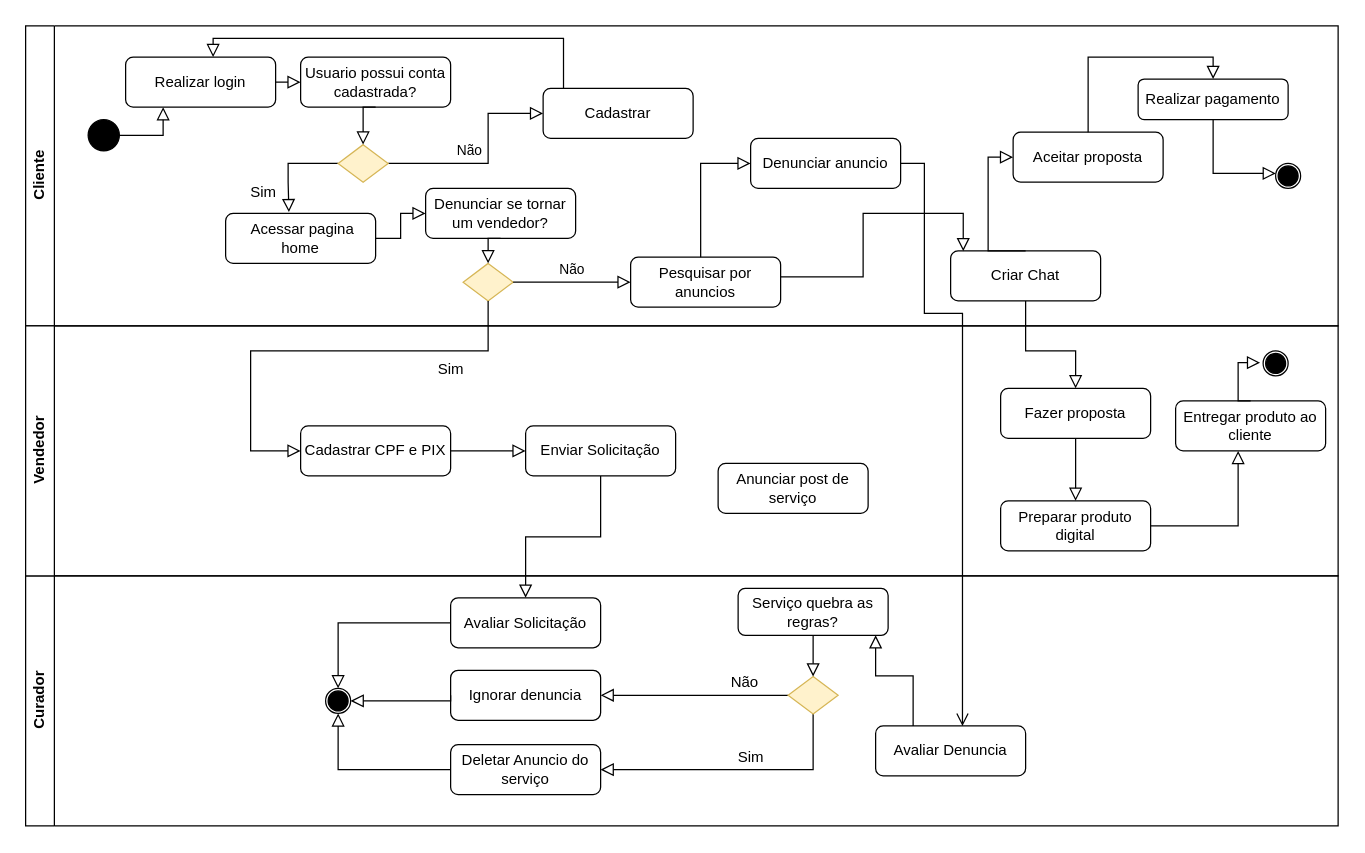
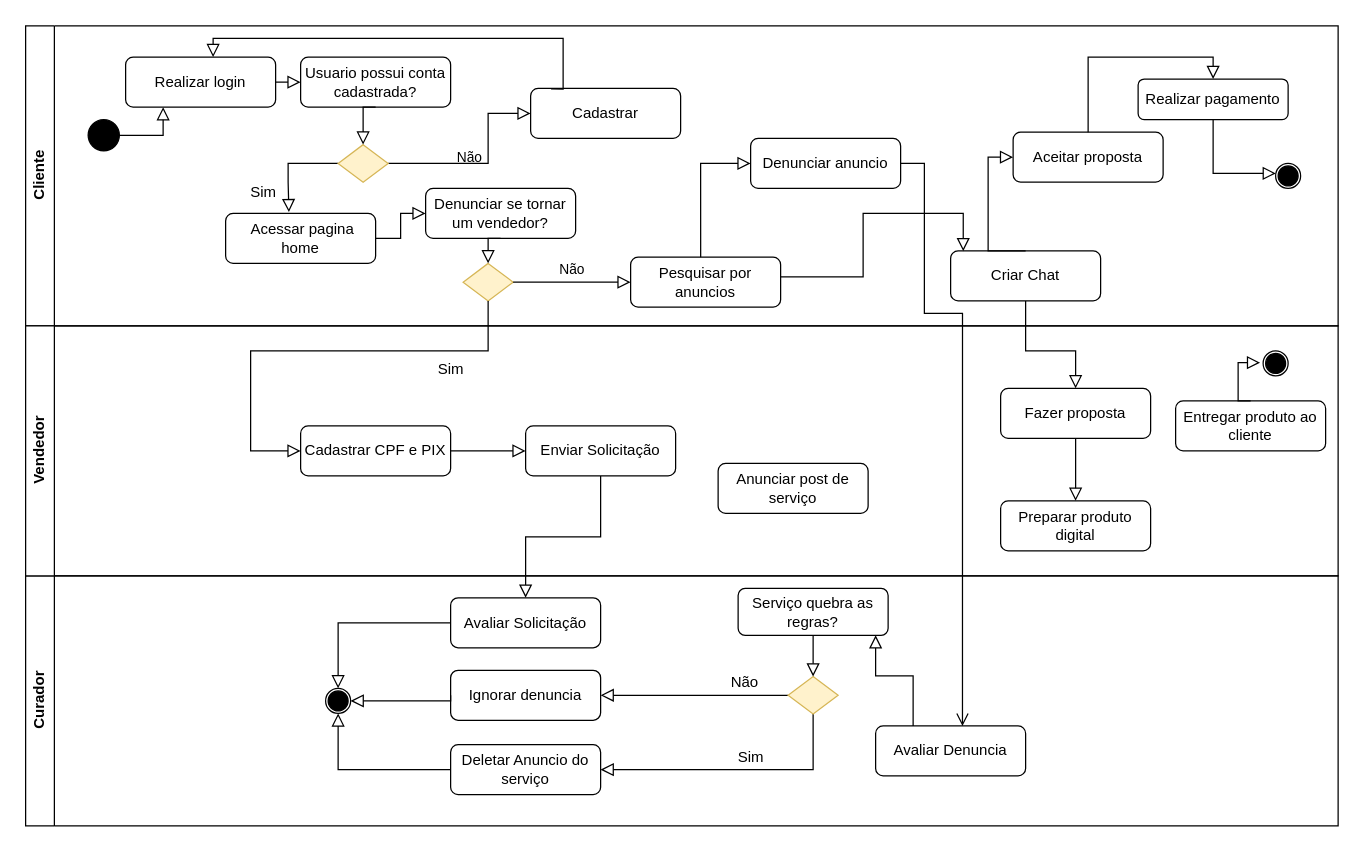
node "Cadastrar": moved (618, 113) -> (606, 113)
edge "Preparar produto digital" -> "Entregar produto ao cliente": removed
